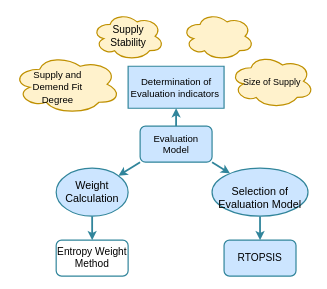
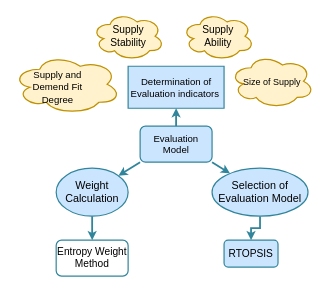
node "Supply Ability": added
node "Selection of Evaluation Model": moved (260, 198) -> (260, 192)
node "RTOPSIS": size 72x36 -> 54x27
